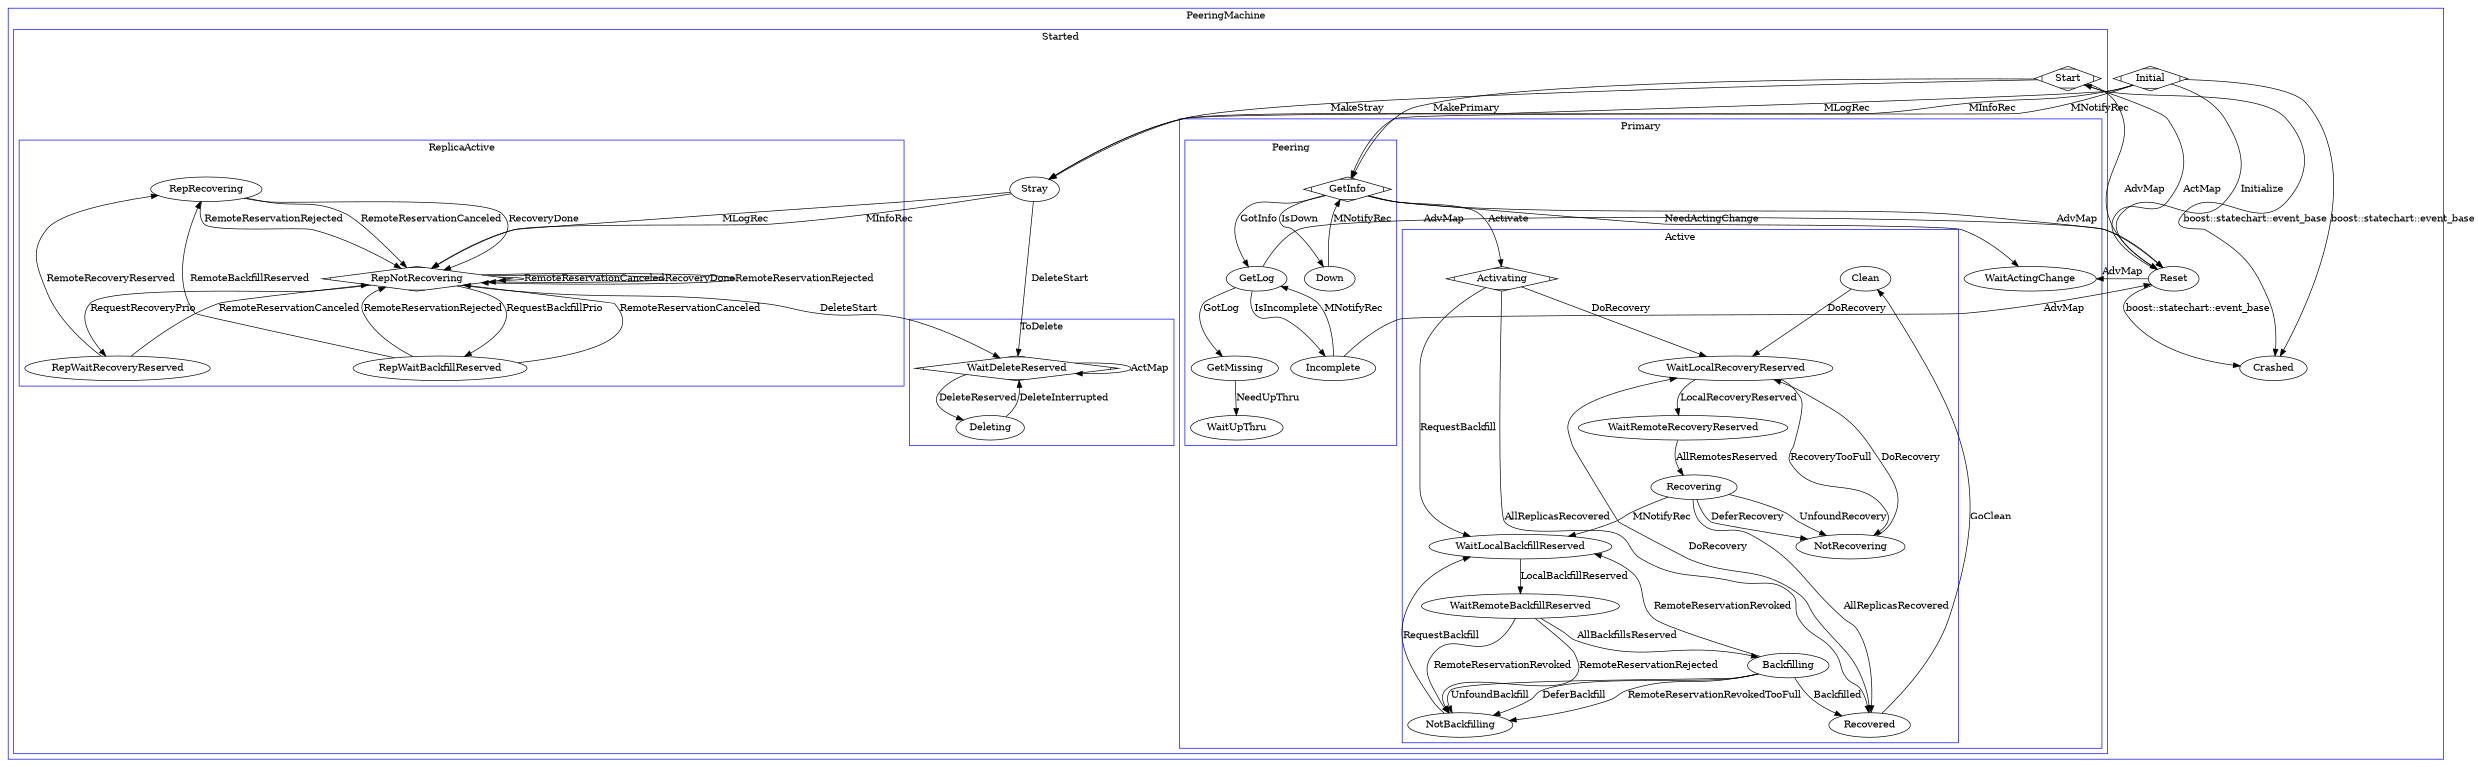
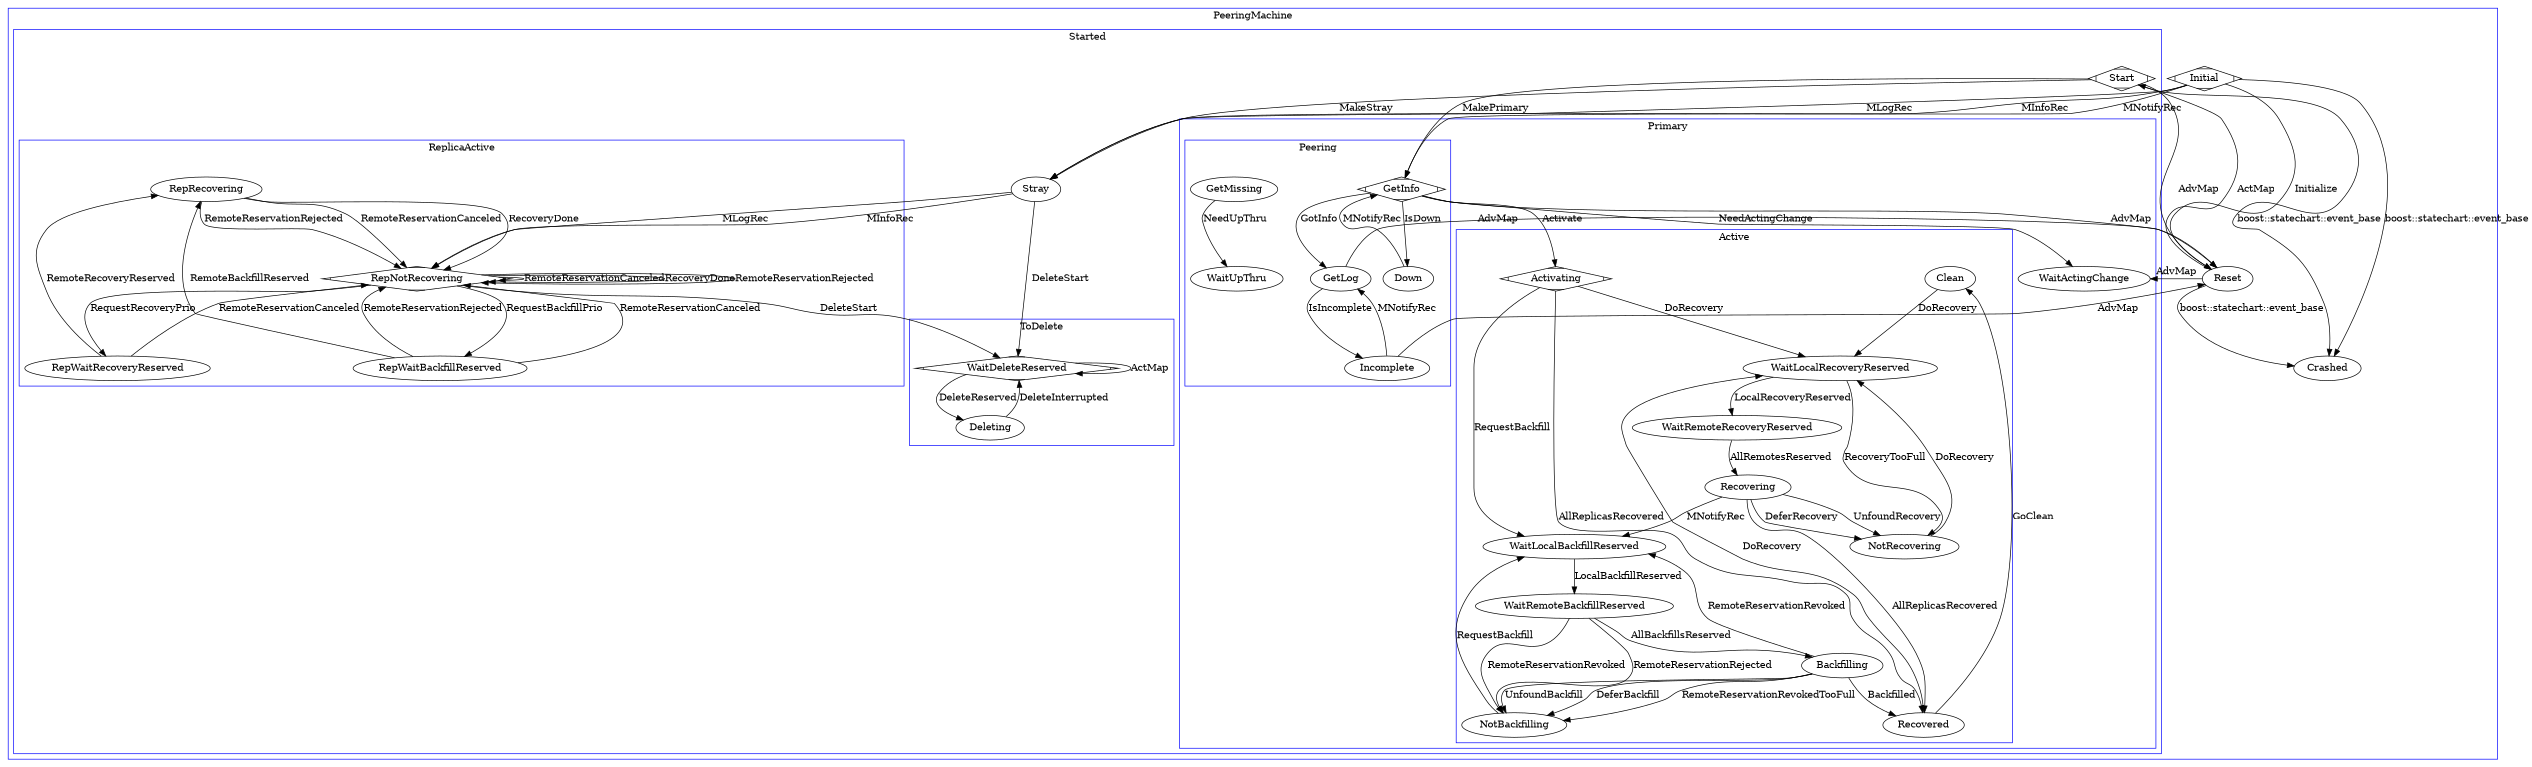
edge "GetLog" -> "GetMissing": removed, label "GotLog"
